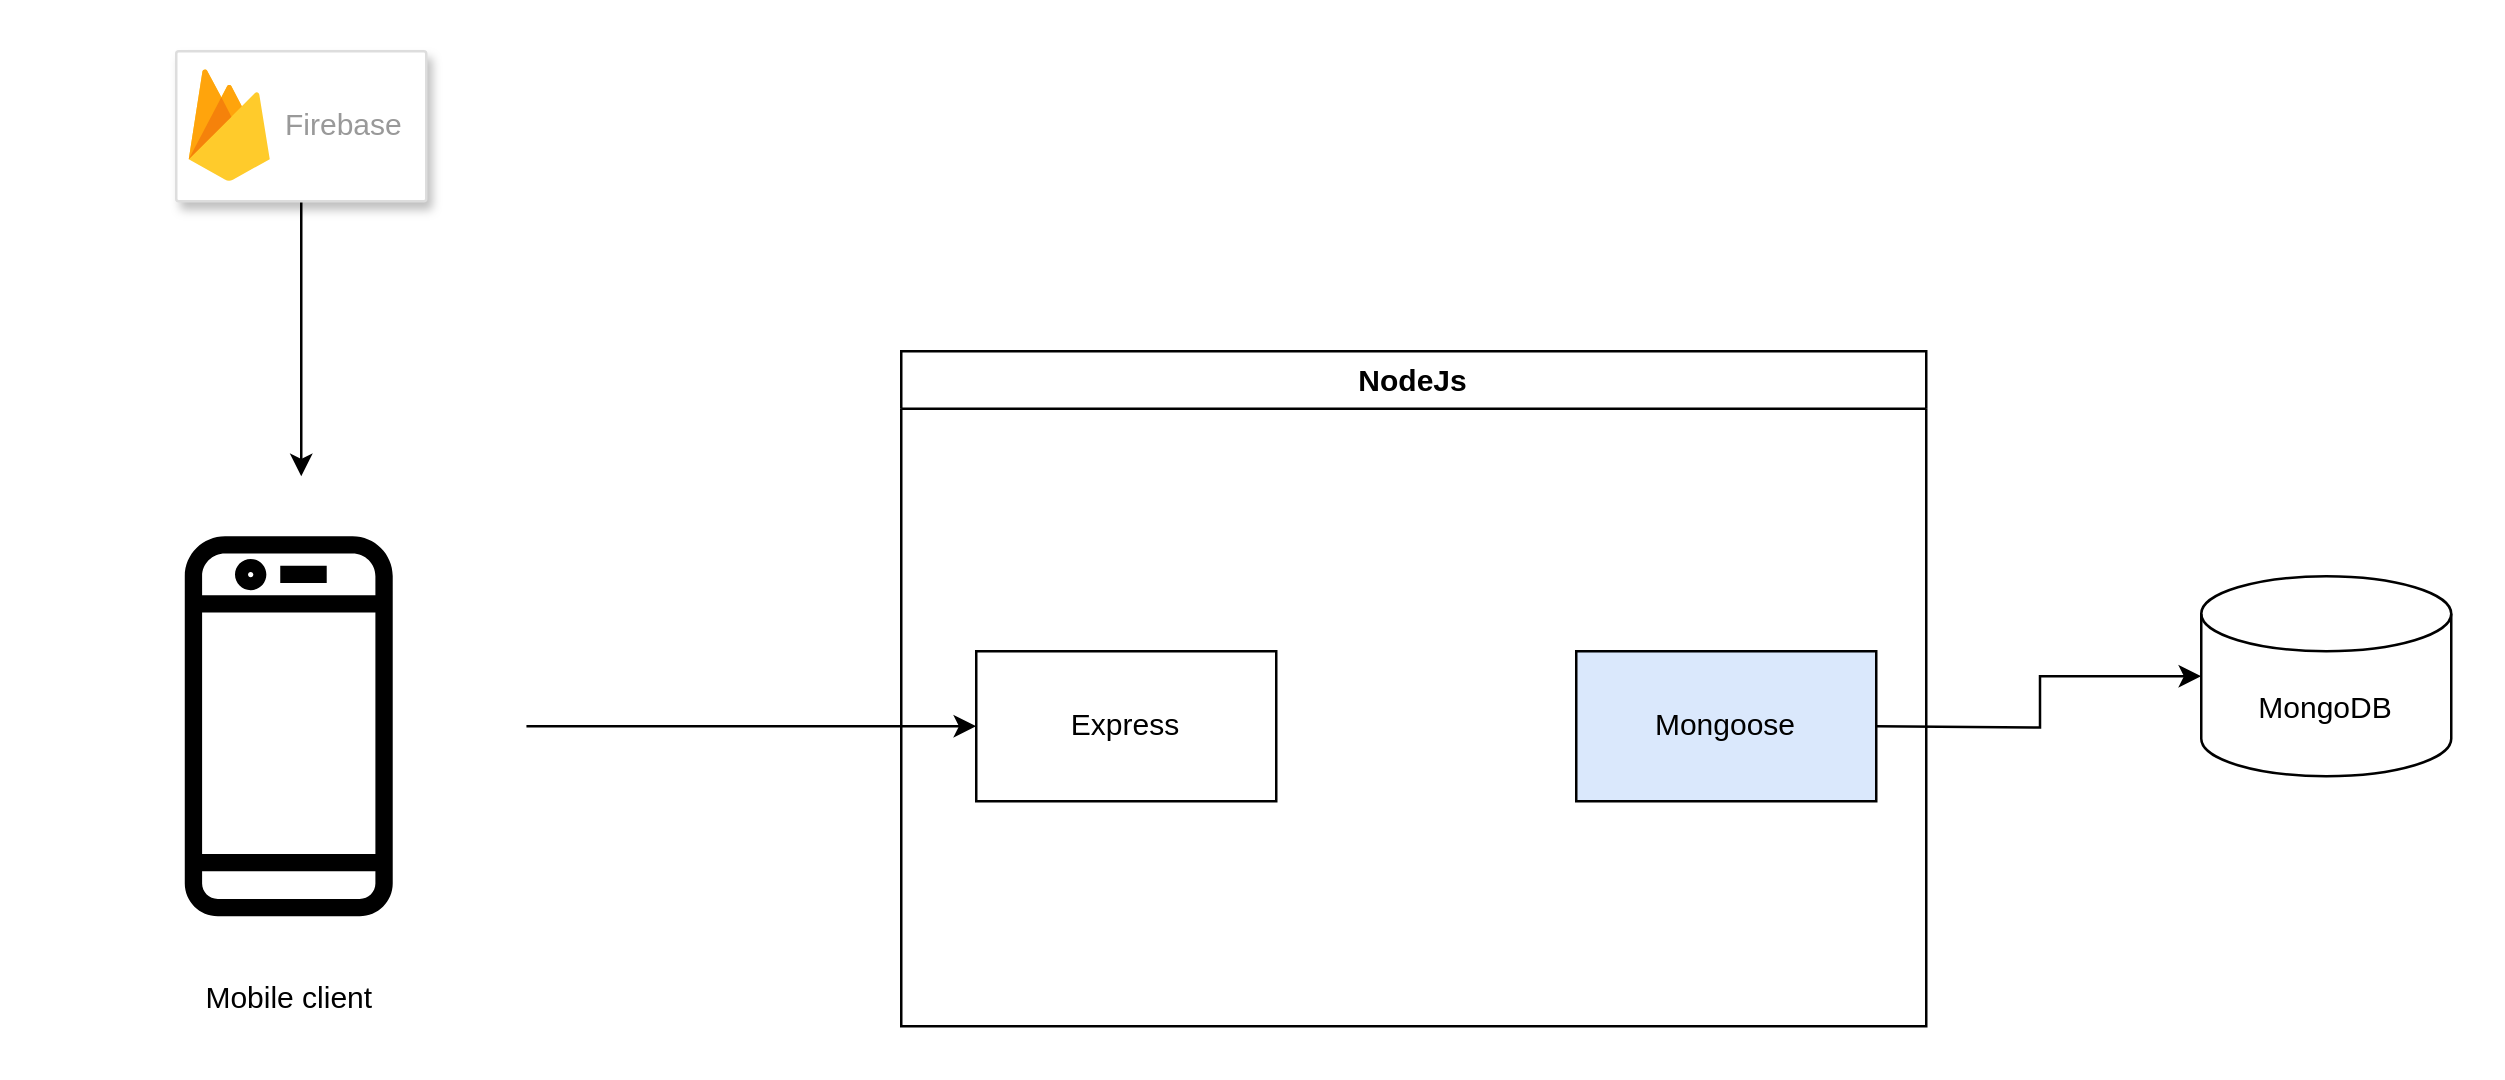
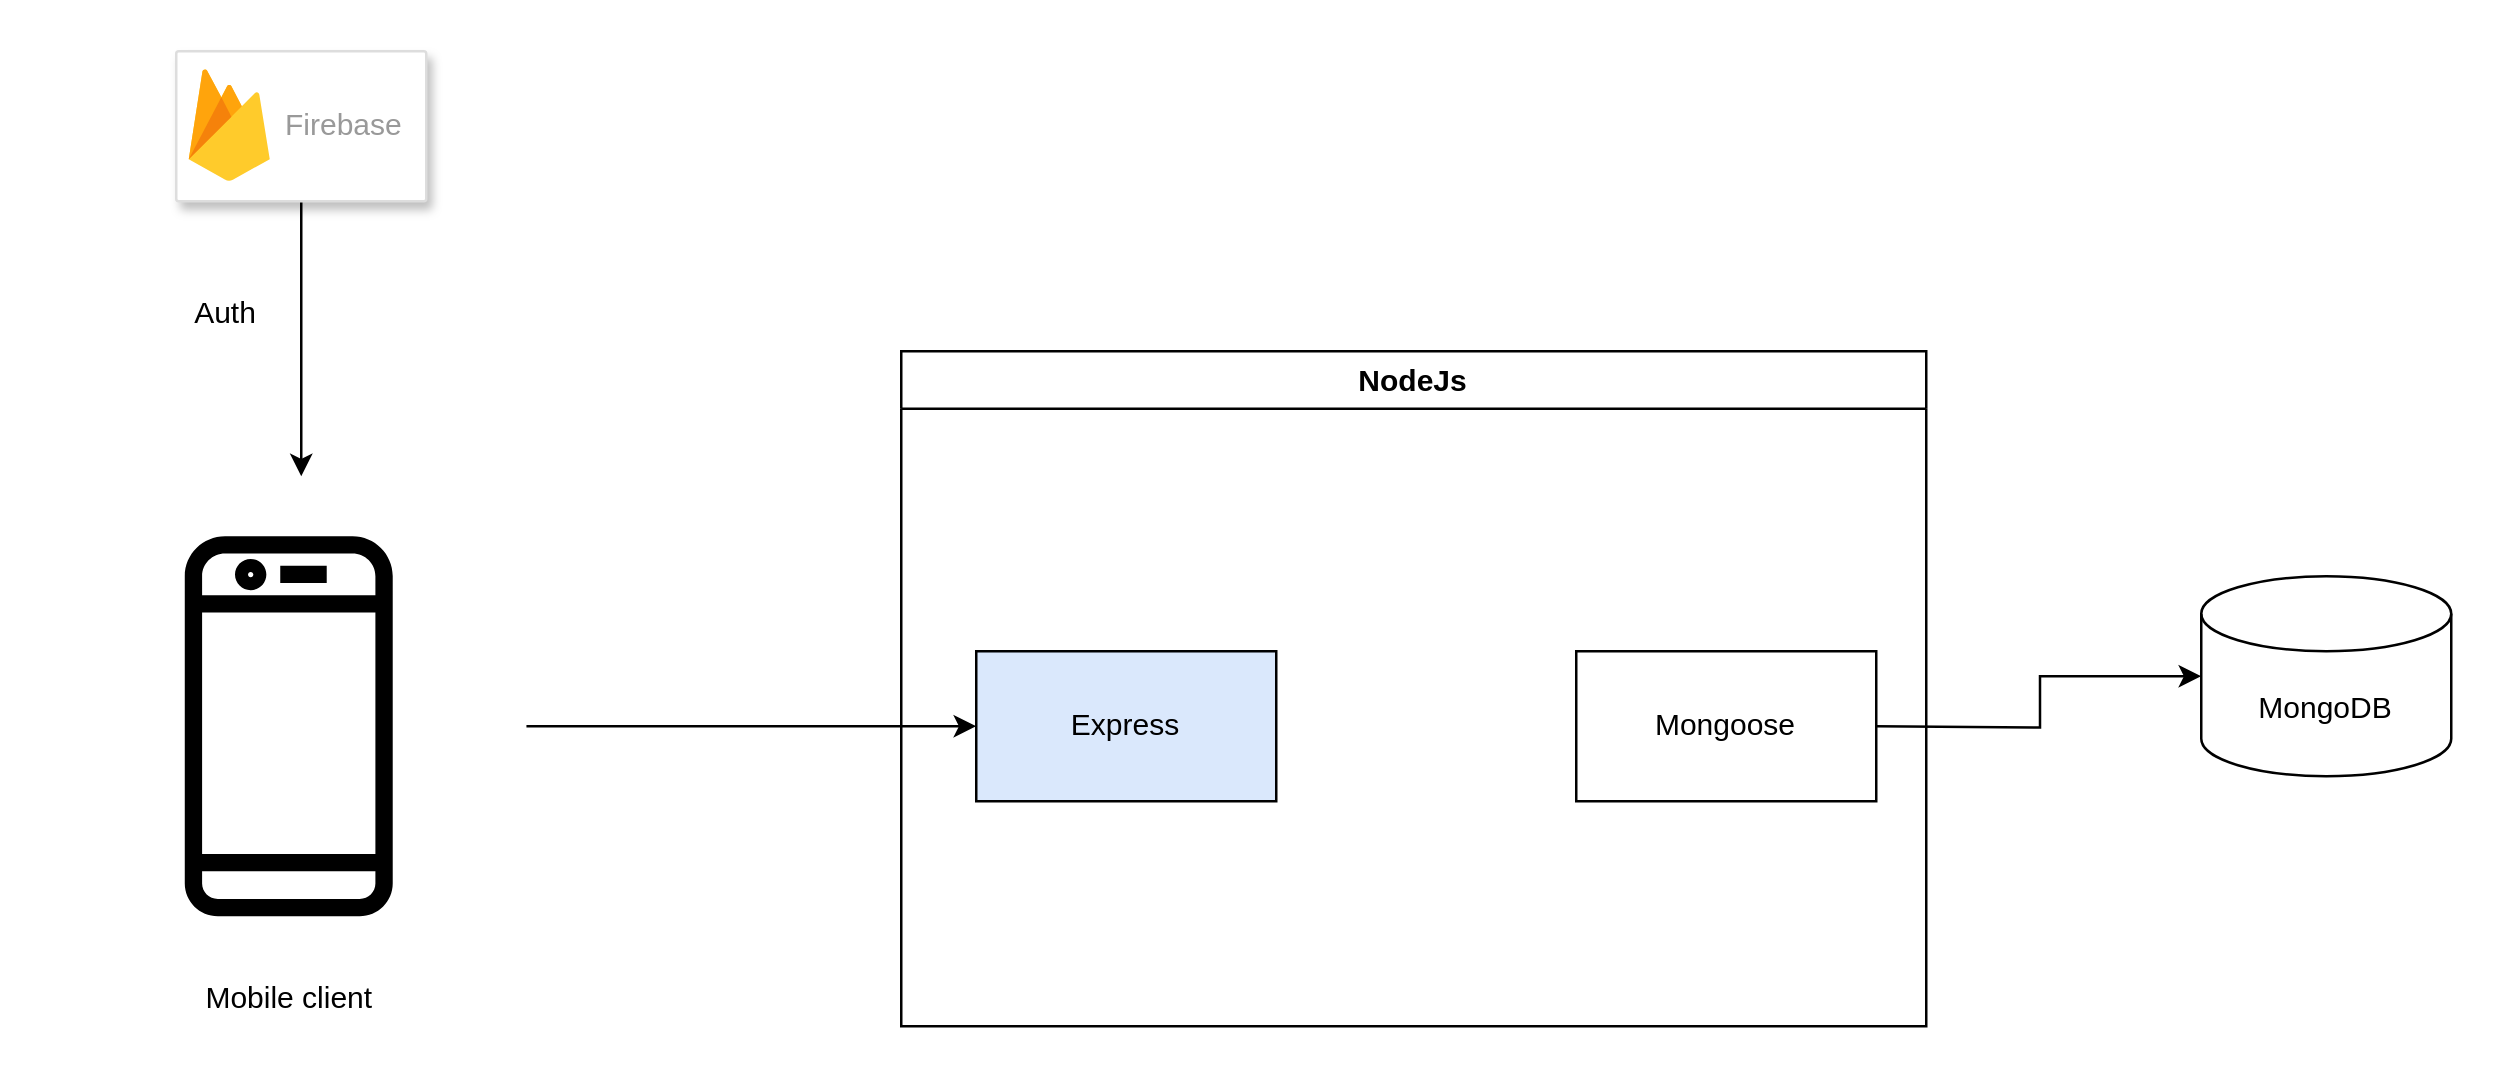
node "Auth": added
node "Express": fillcolor #ffffff -> #dae8fc
node "Mongoose": fillcolor #dae8fc -> #ffffff
